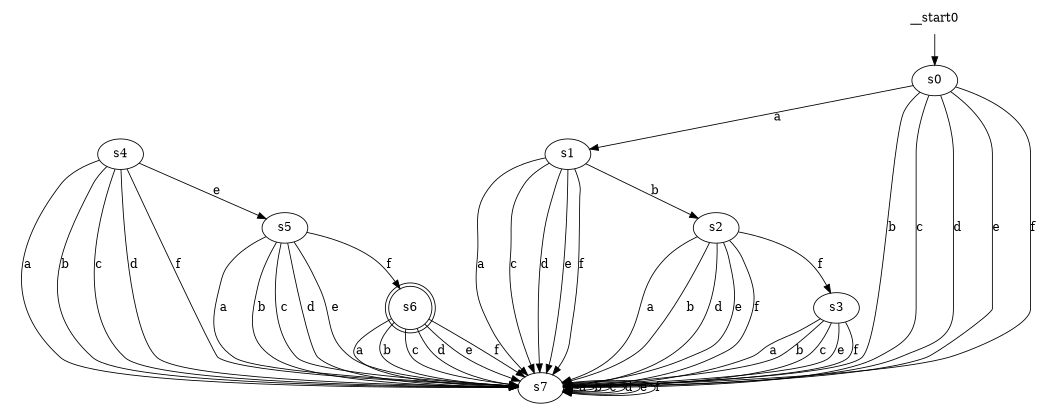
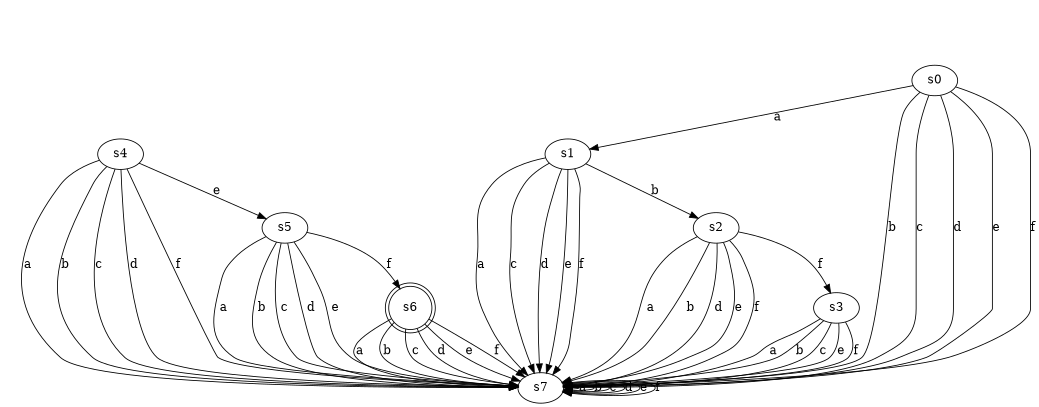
node "__start0": removed
